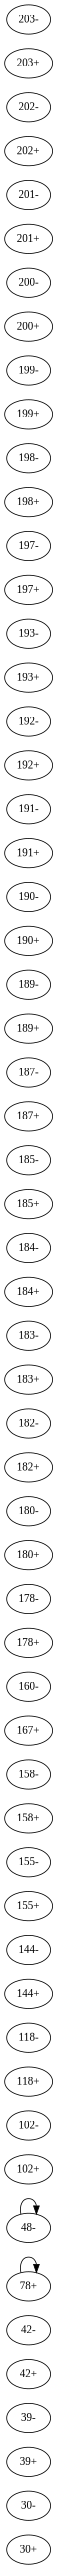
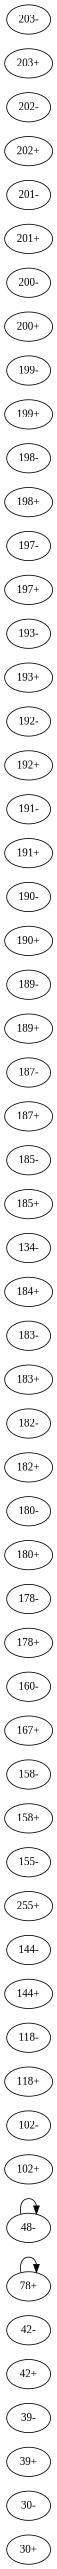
node "184-": label "184-" -> "134-"
node "155+": label "155+" -> "255+"
